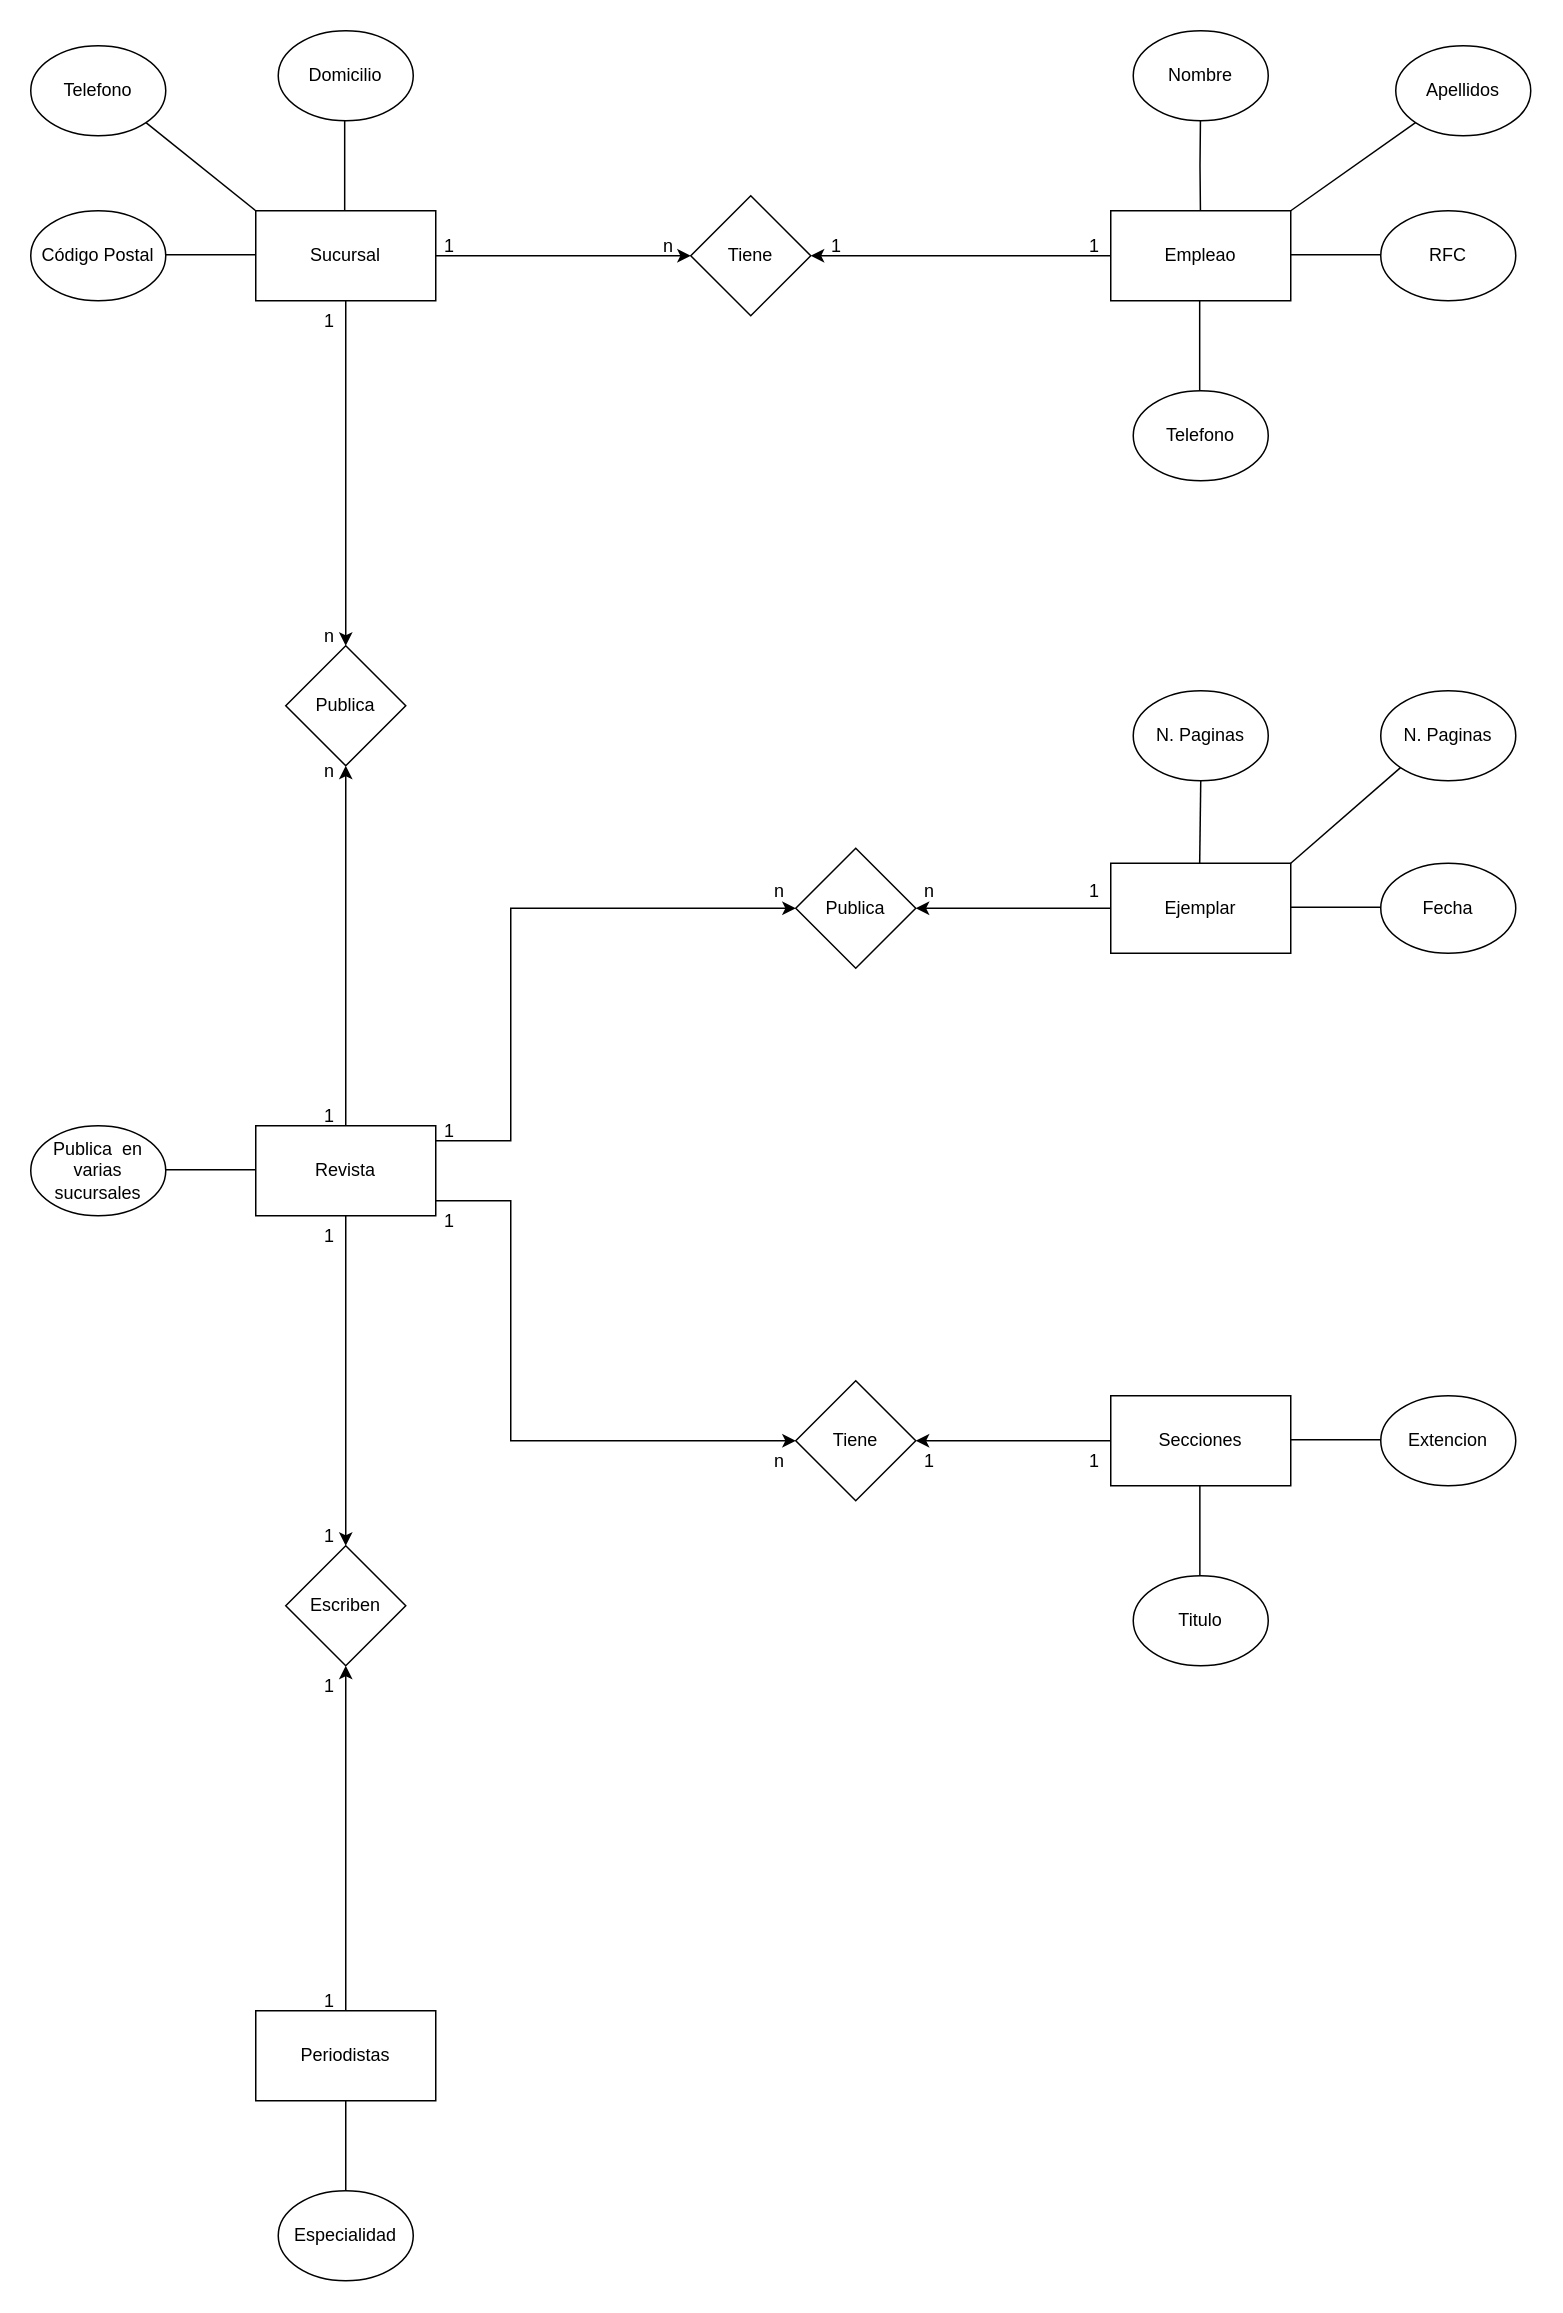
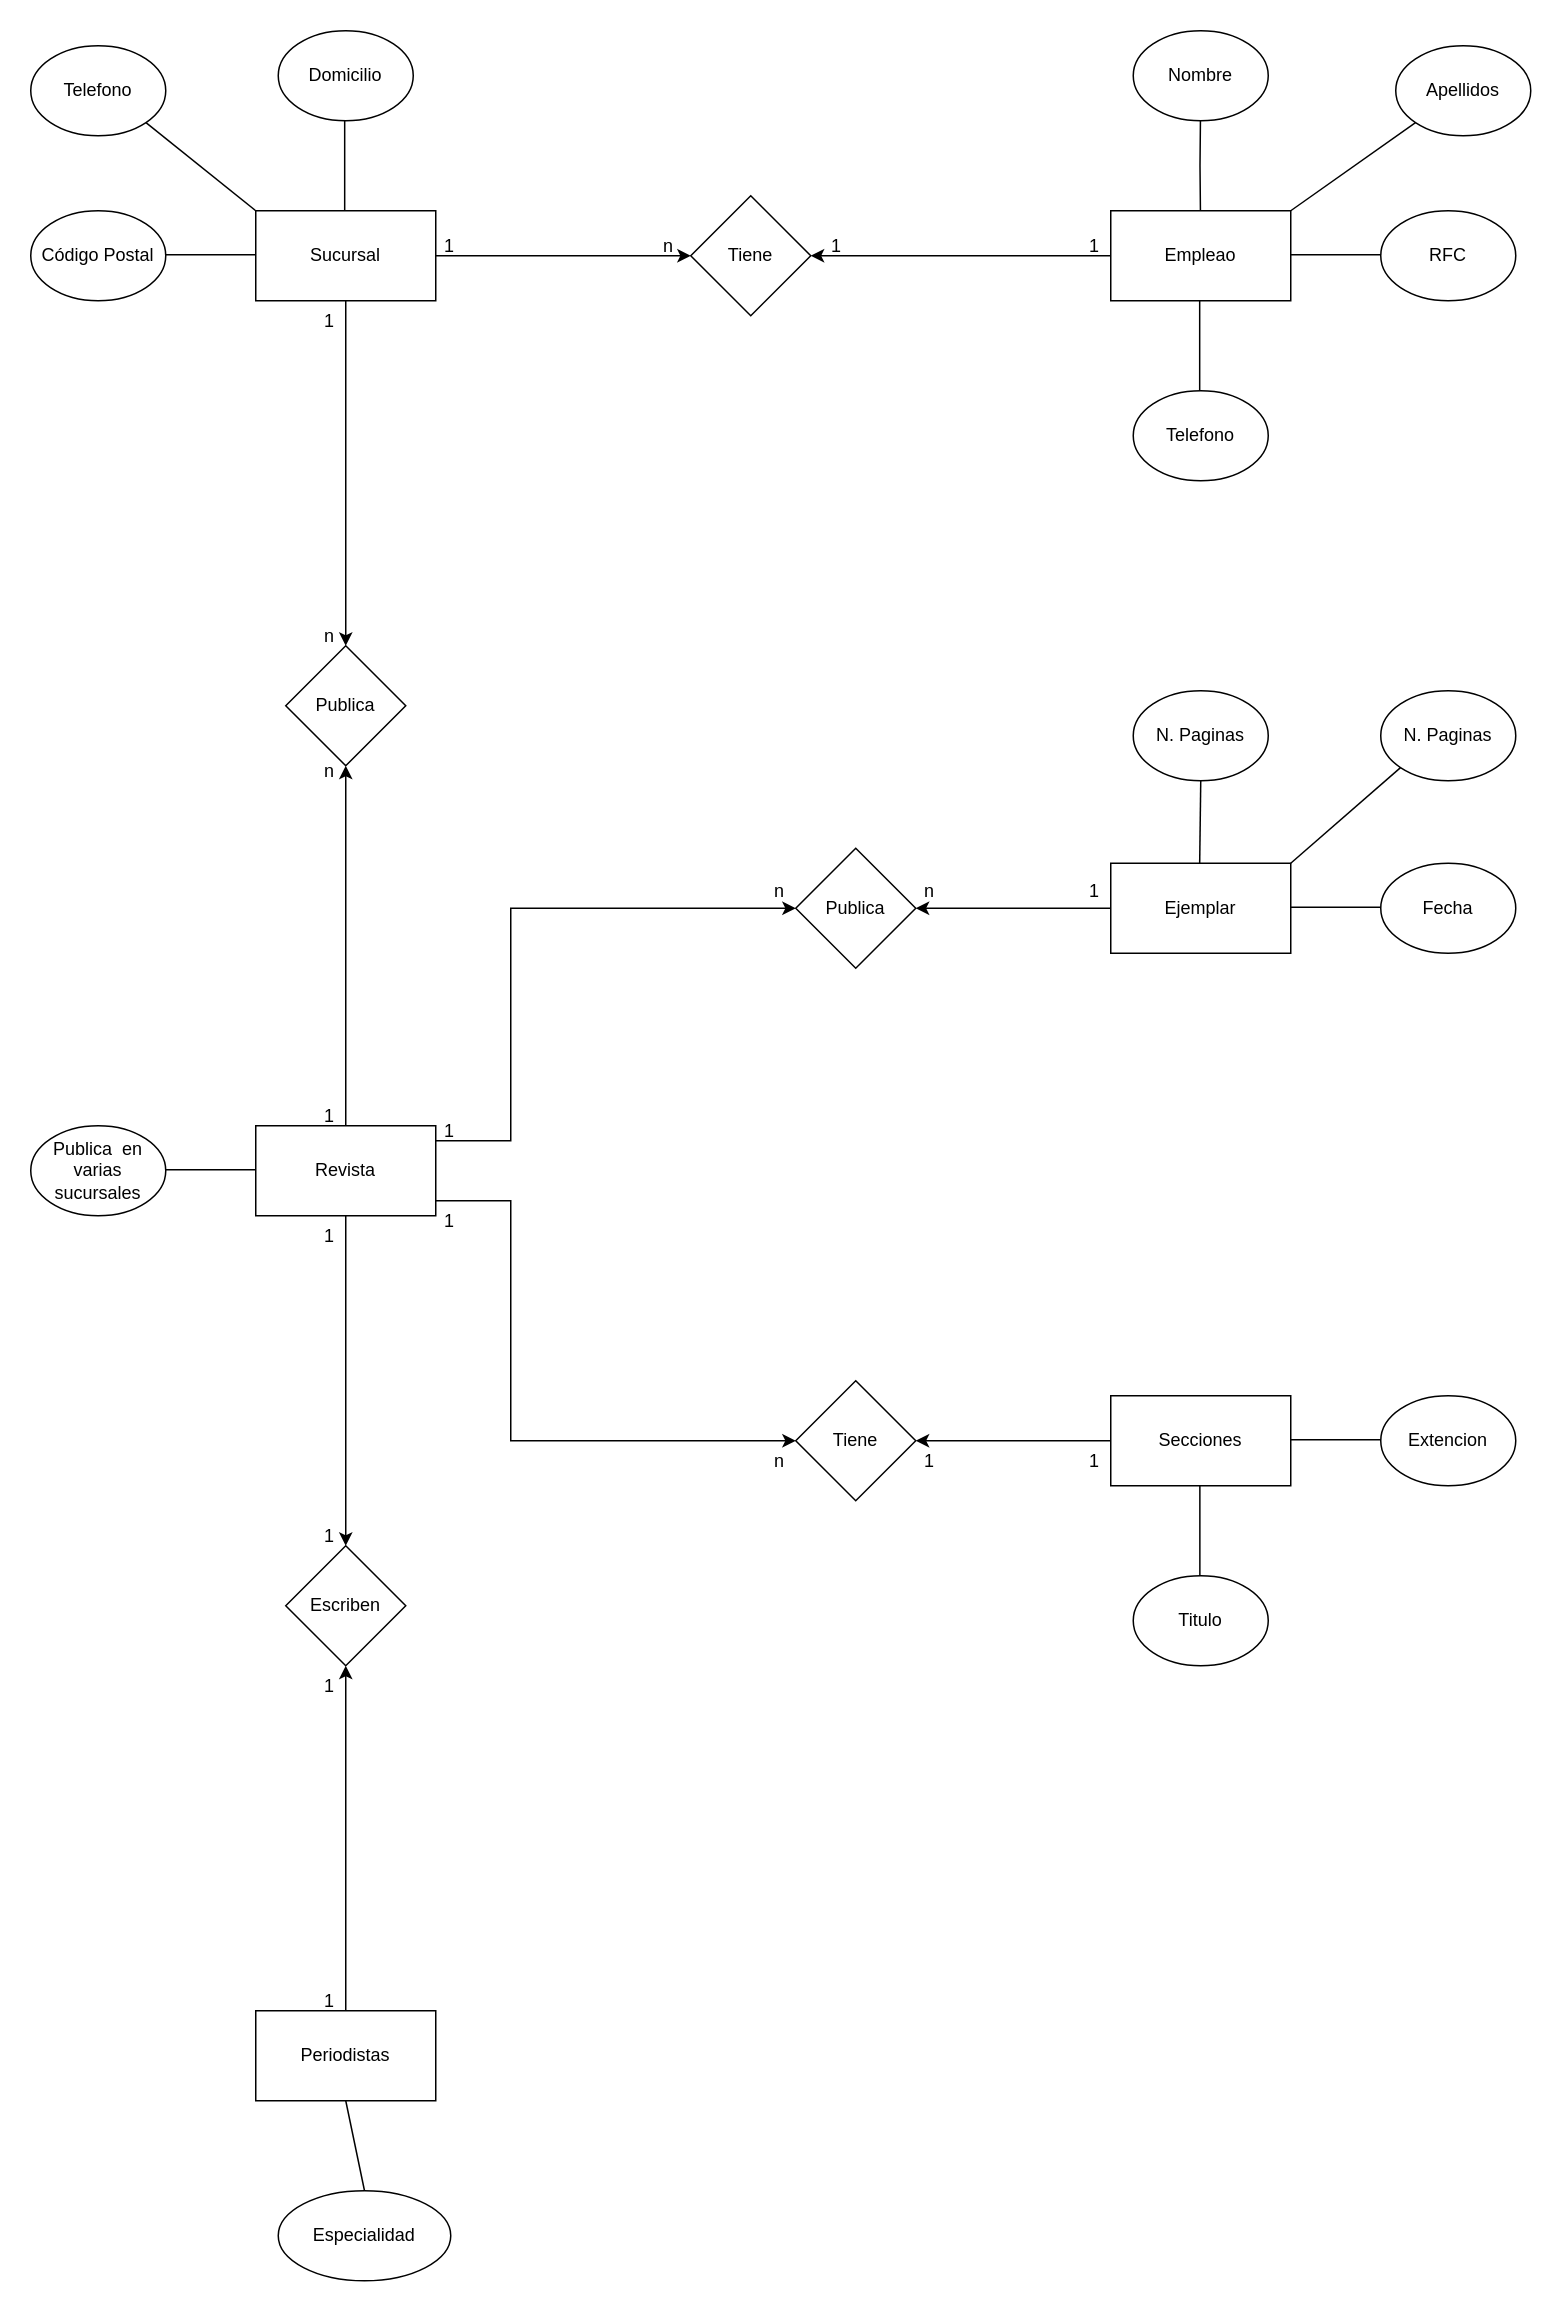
node "Especialidad": size 135x90 -> 173x90
